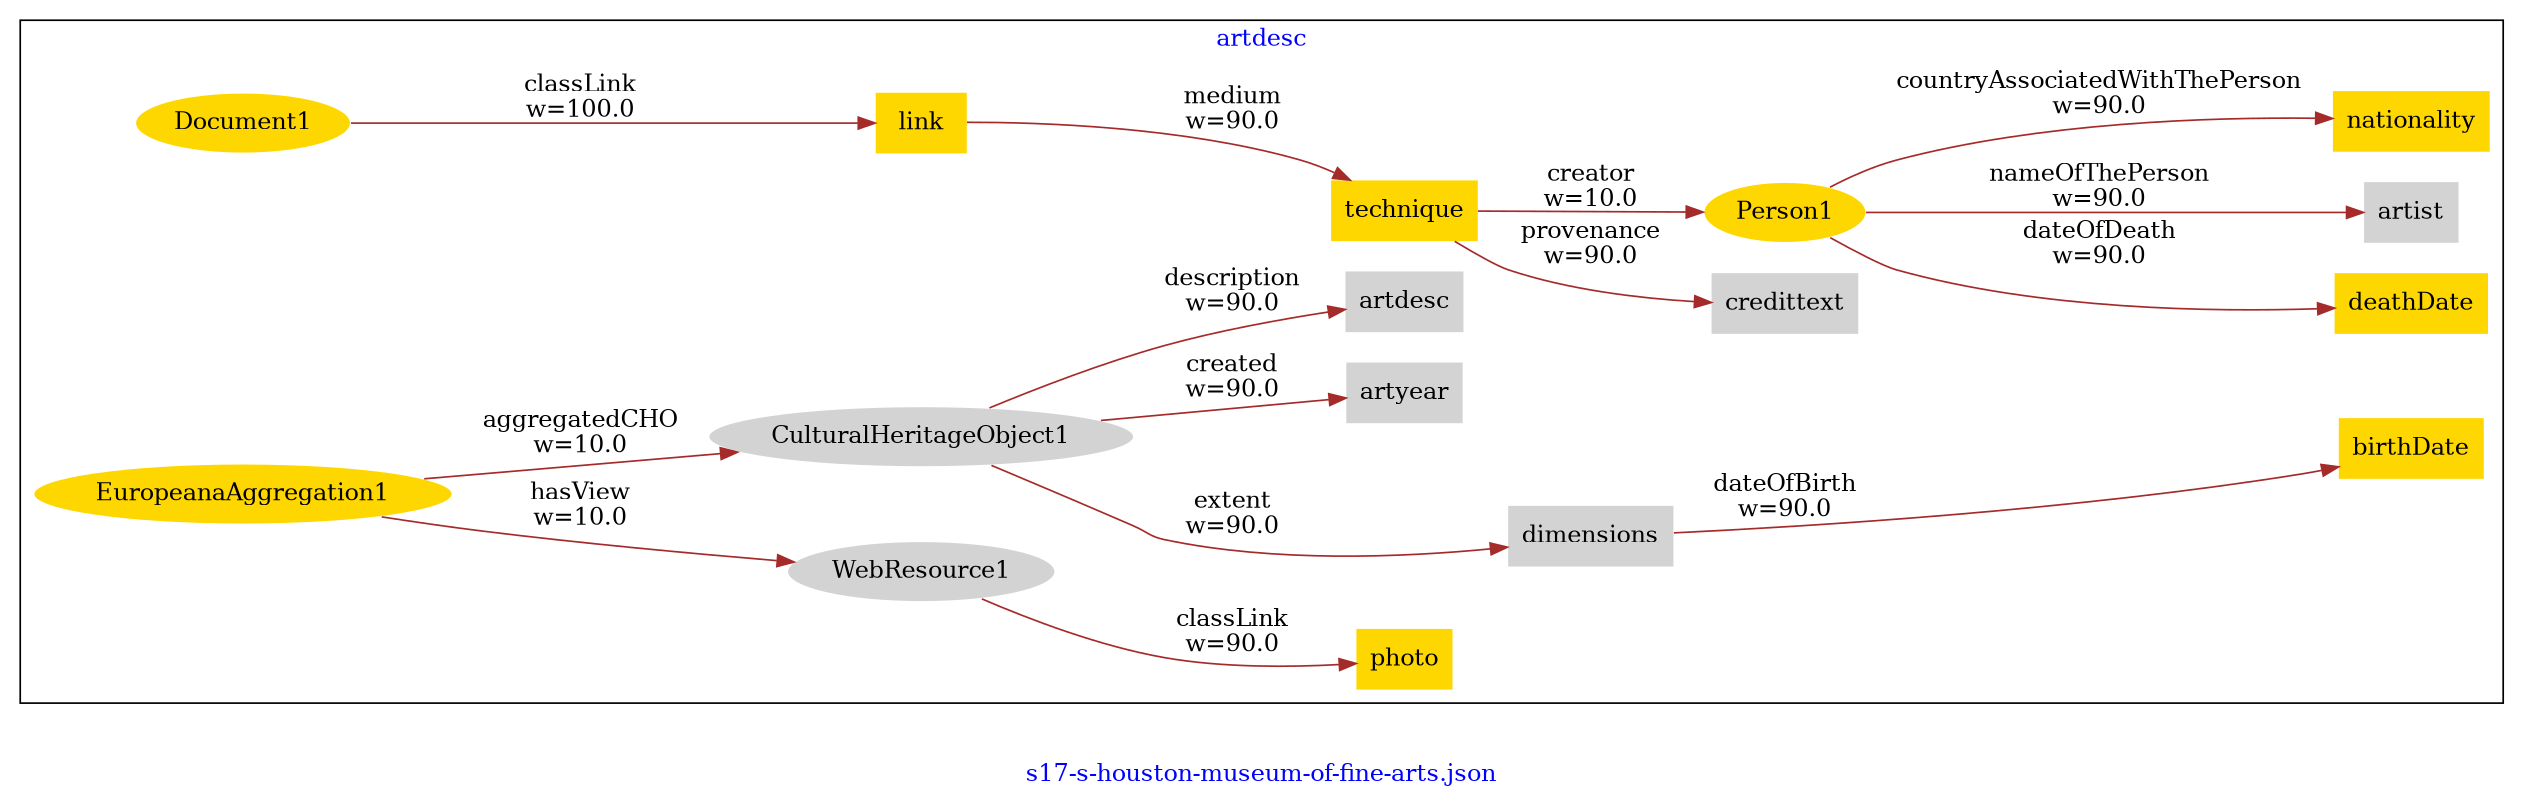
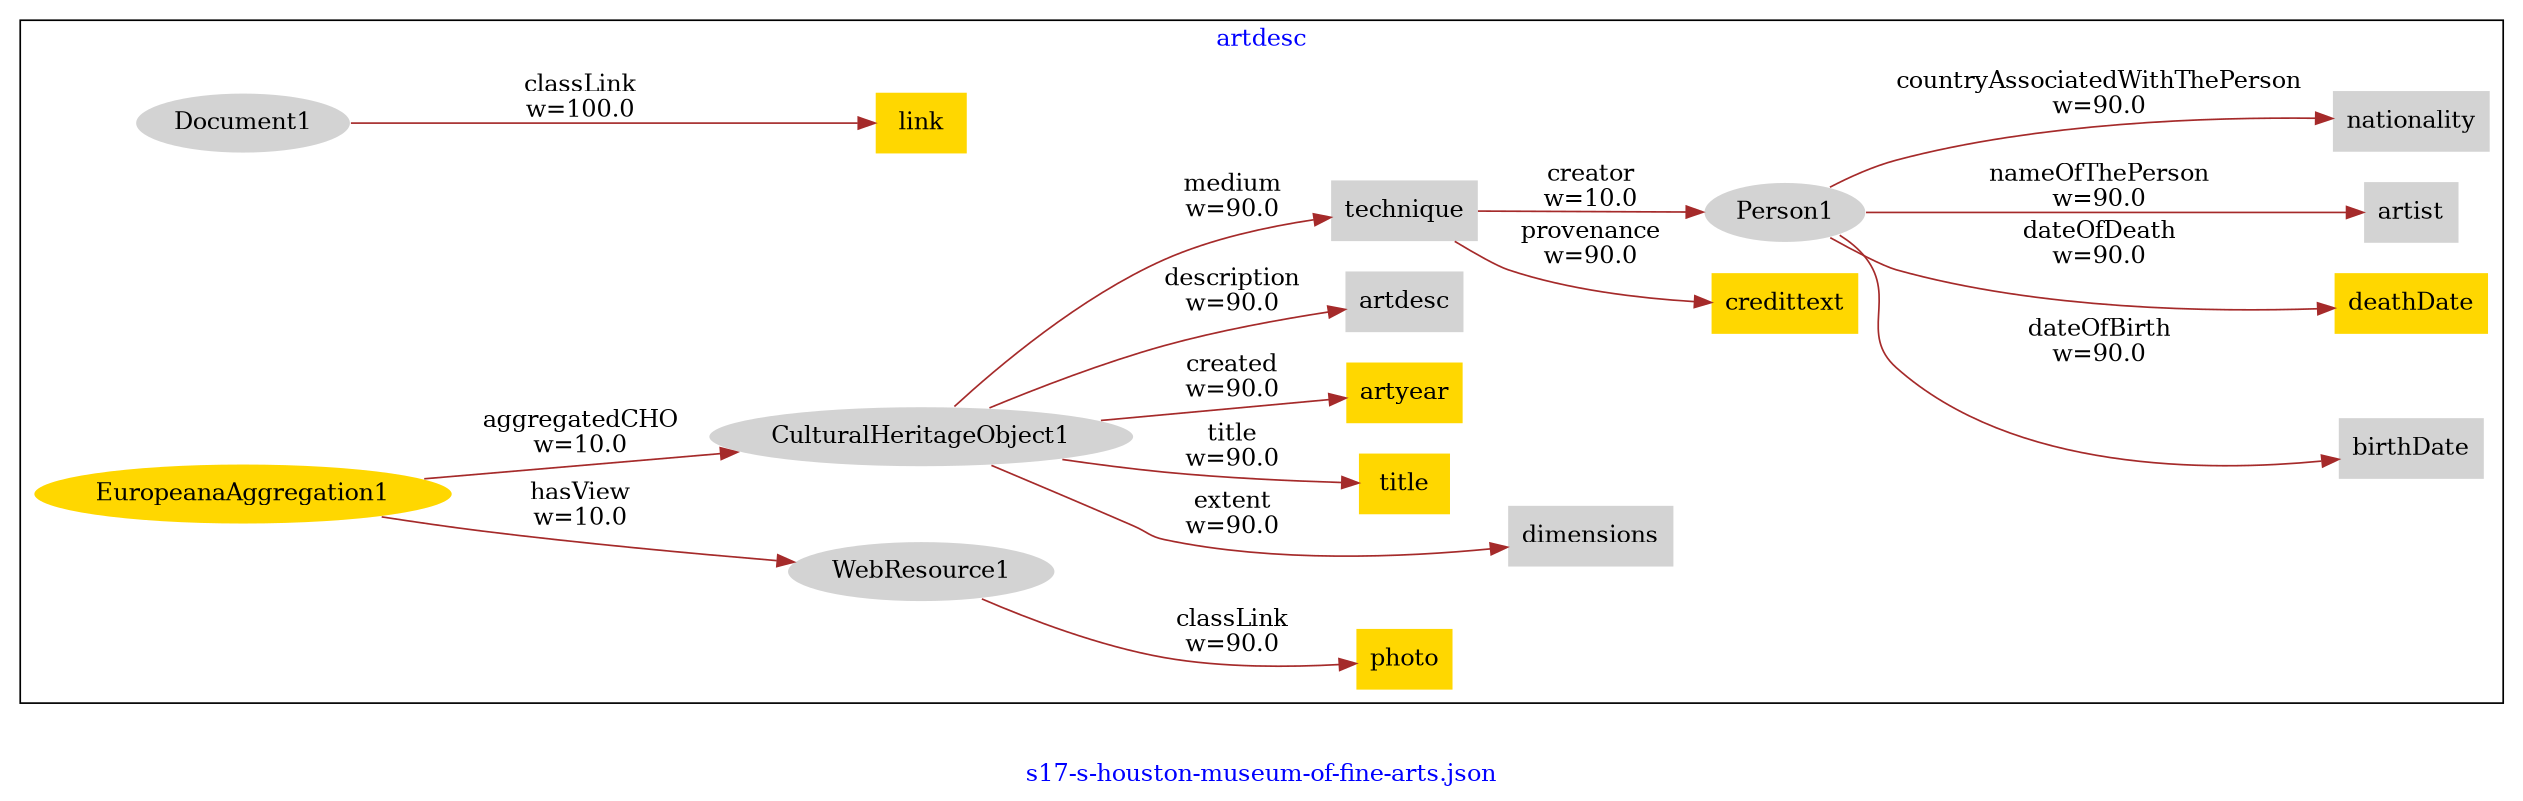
node "nationality": fillcolor gold -> lightgray
node "Document1": fillcolor gold -> lightgray
edge "link" -> "technique": now "CulturalHeritageObject1" -> "technique"
node "technique": fillcolor gold -> lightgray
node "Person1": fillcolor gold -> lightgray
node "credittext": fillcolor lightgray -> gold
node "artyear": fillcolor lightgray -> gold
node "birthDate": fillcolor gold -> lightgray
node "title": added
edge "dimensions" -> "birthDate": now "Person1" -> "birthDate"
